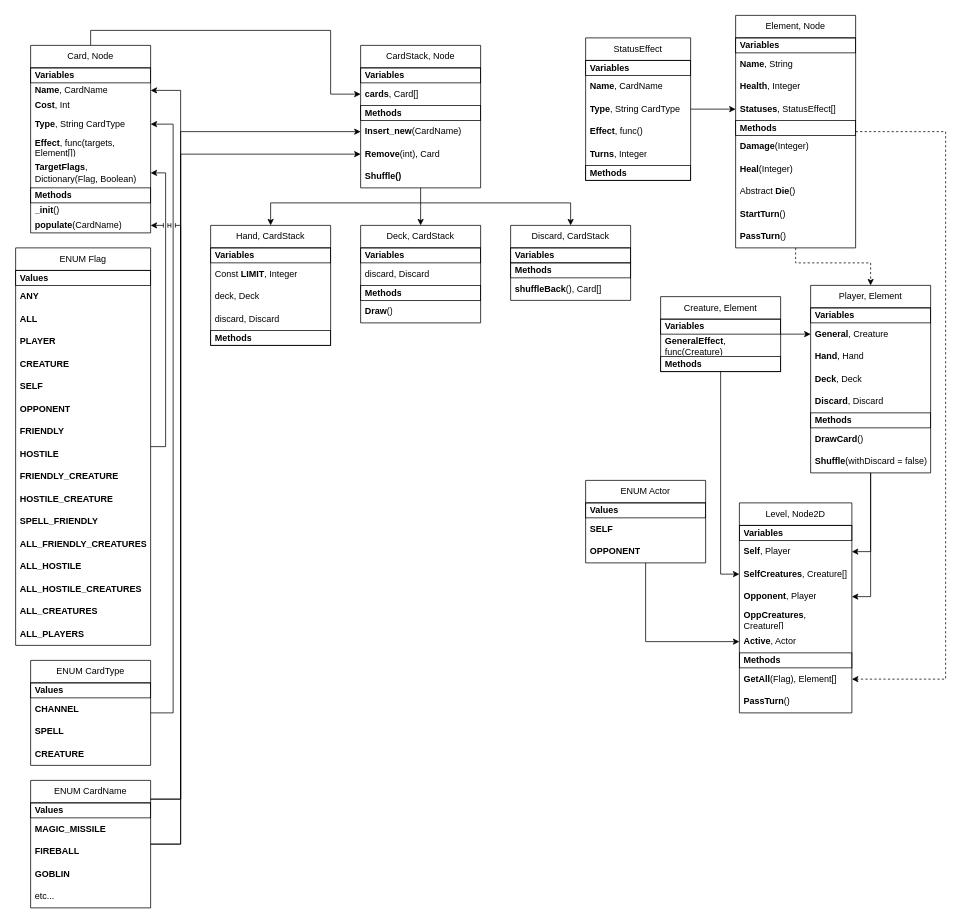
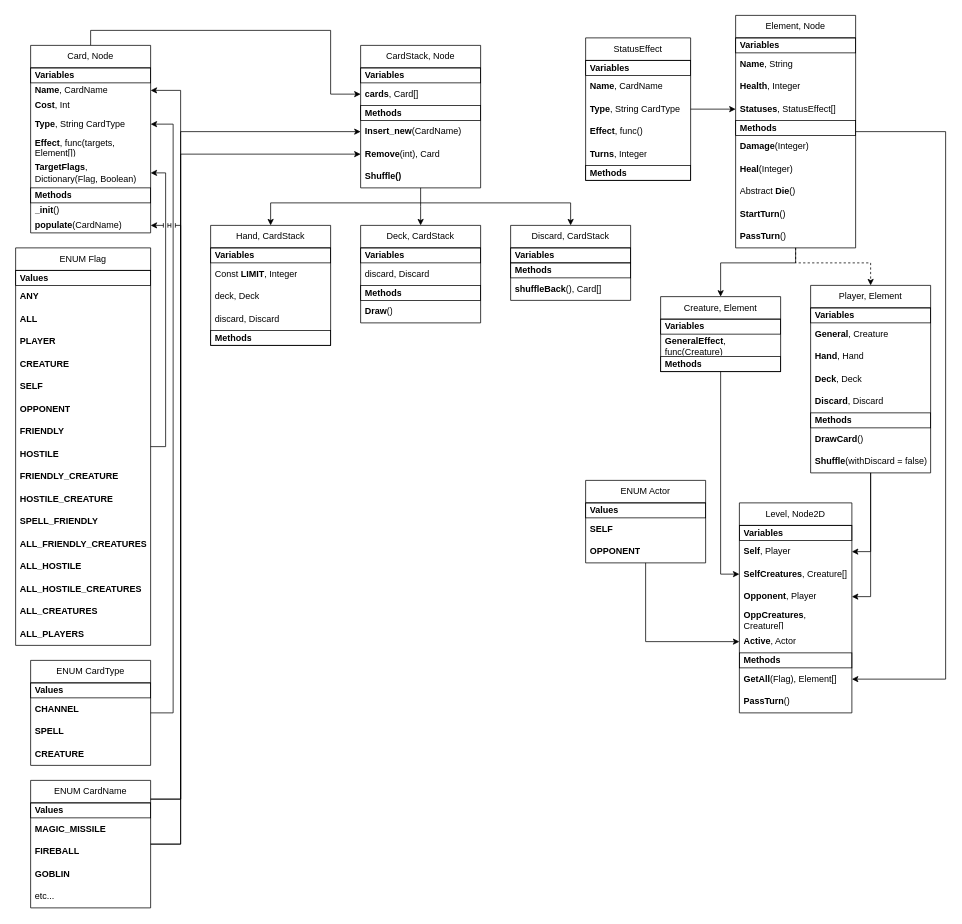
edge "Element, Node" -> "Creature, Element": added
edge "Creature, Element" -> "General, Creature": removed
edge "Element, Node" -> "GetAll(Flag), Element[]": style dashed -> solid
